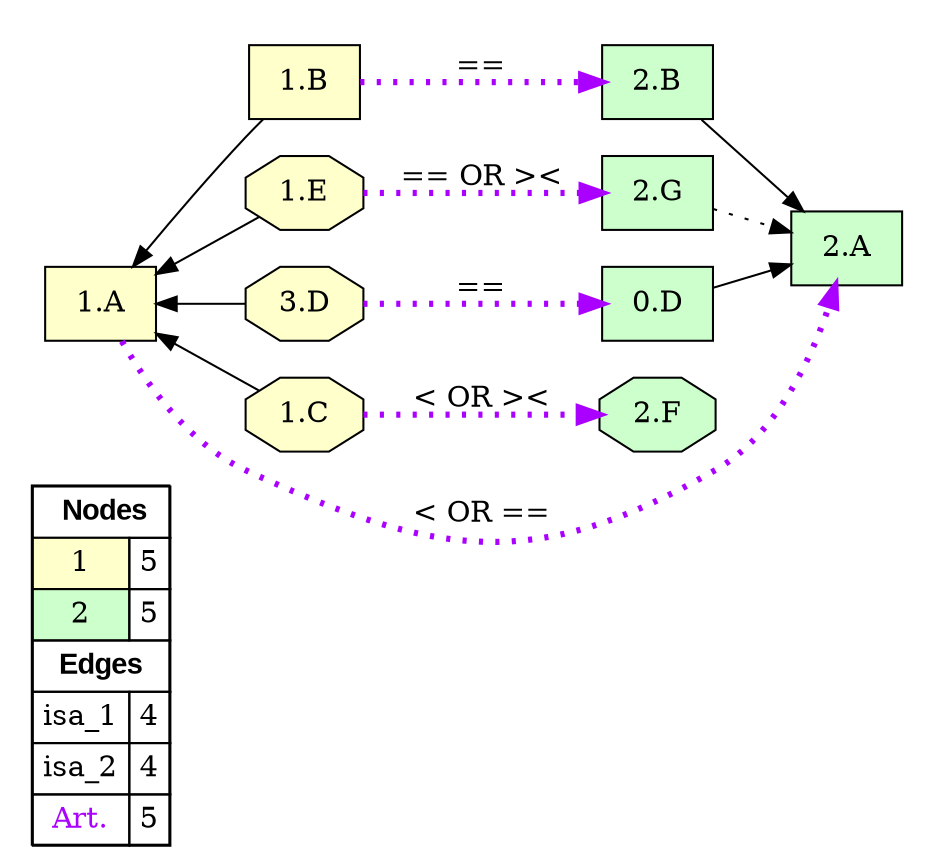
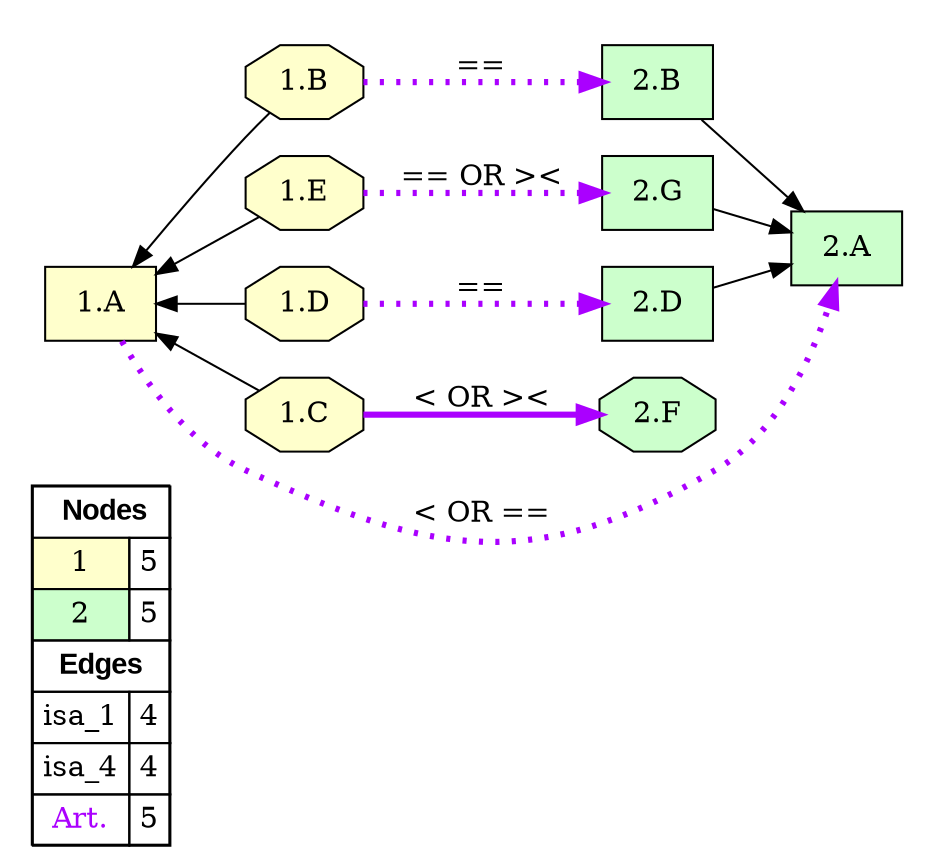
node "1.B": shape box -> octagon
edge "2.G" -> "2.A": style dotted -> solid
node "3.D": label "3.D" -> "1.D"
node "0.D": label "0.D" -> "2.D"
edge "1.C" -> "2.F": style dotted -> solid
node "Nodes": text "isa_2" -> "isa_4"
